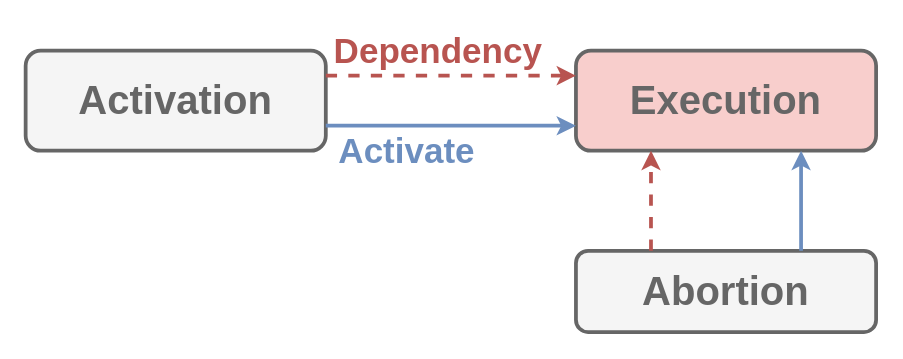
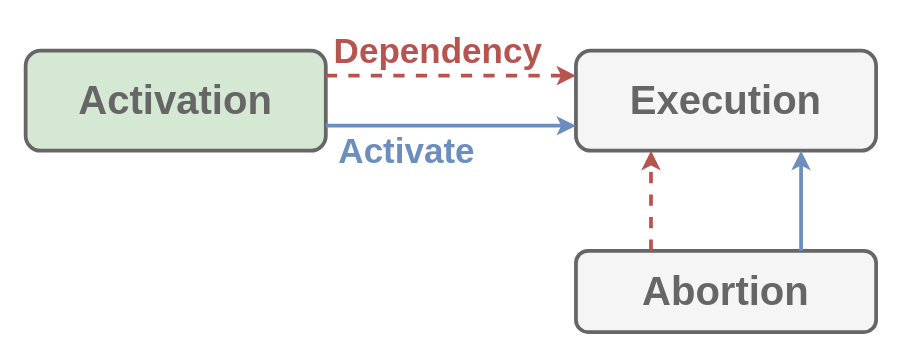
node "Activation": fillcolor #f5f5f5 -> #d5e8d4
node "Execution": fillcolor #f8cecc -> #f5f5f5
